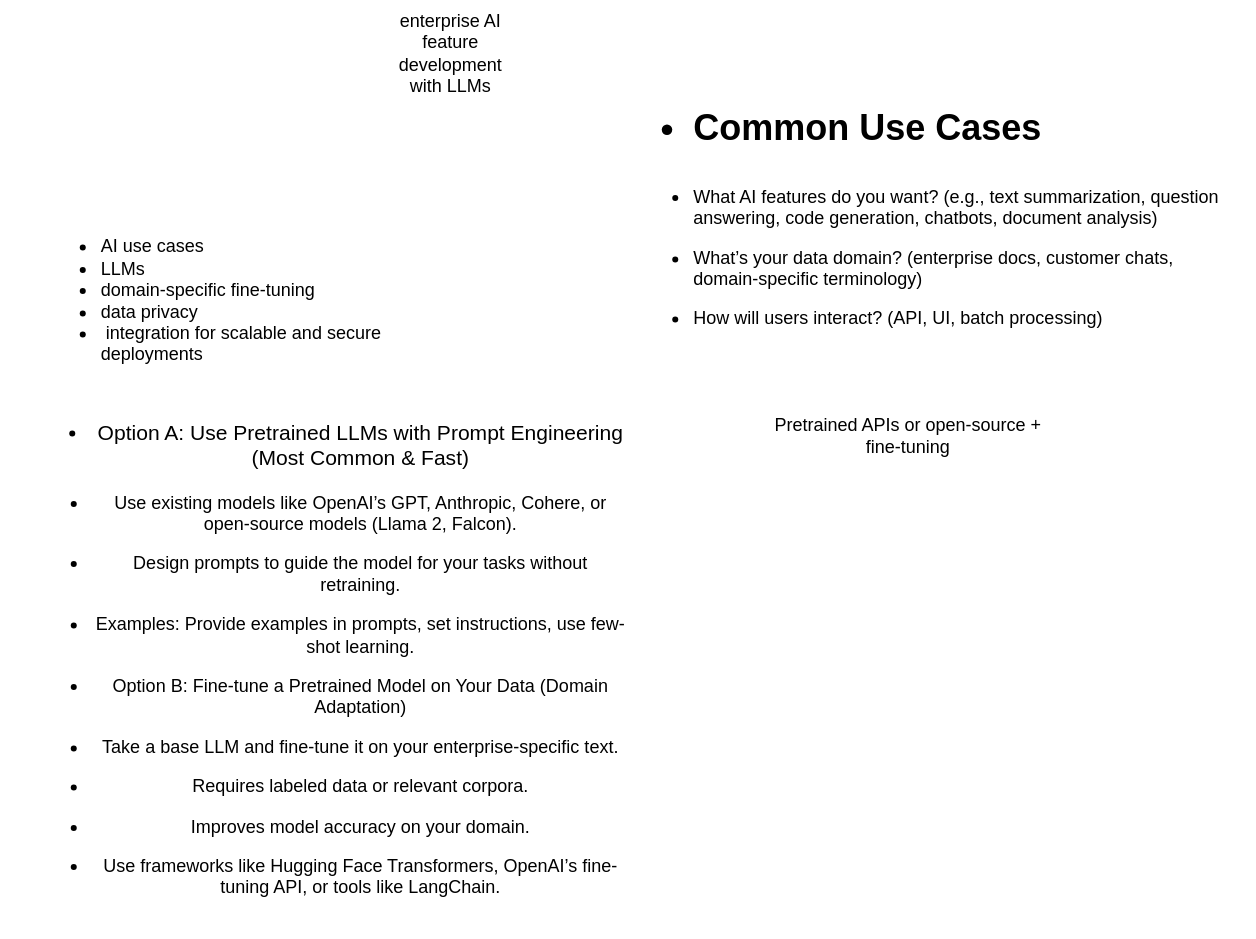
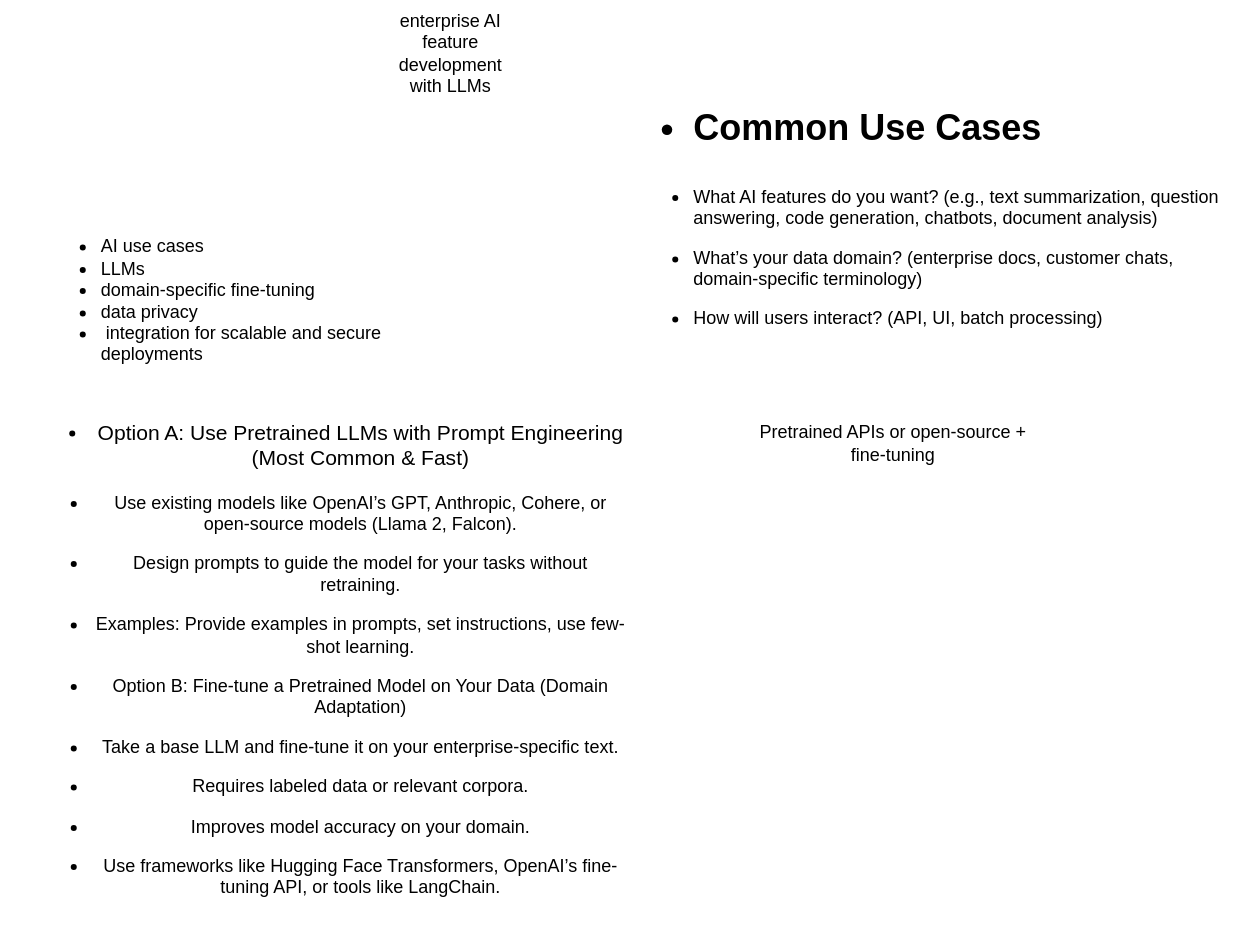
node "Pretrained APIs or open-source + fine-tuning": moved (908, 436) -> (893, 443)
